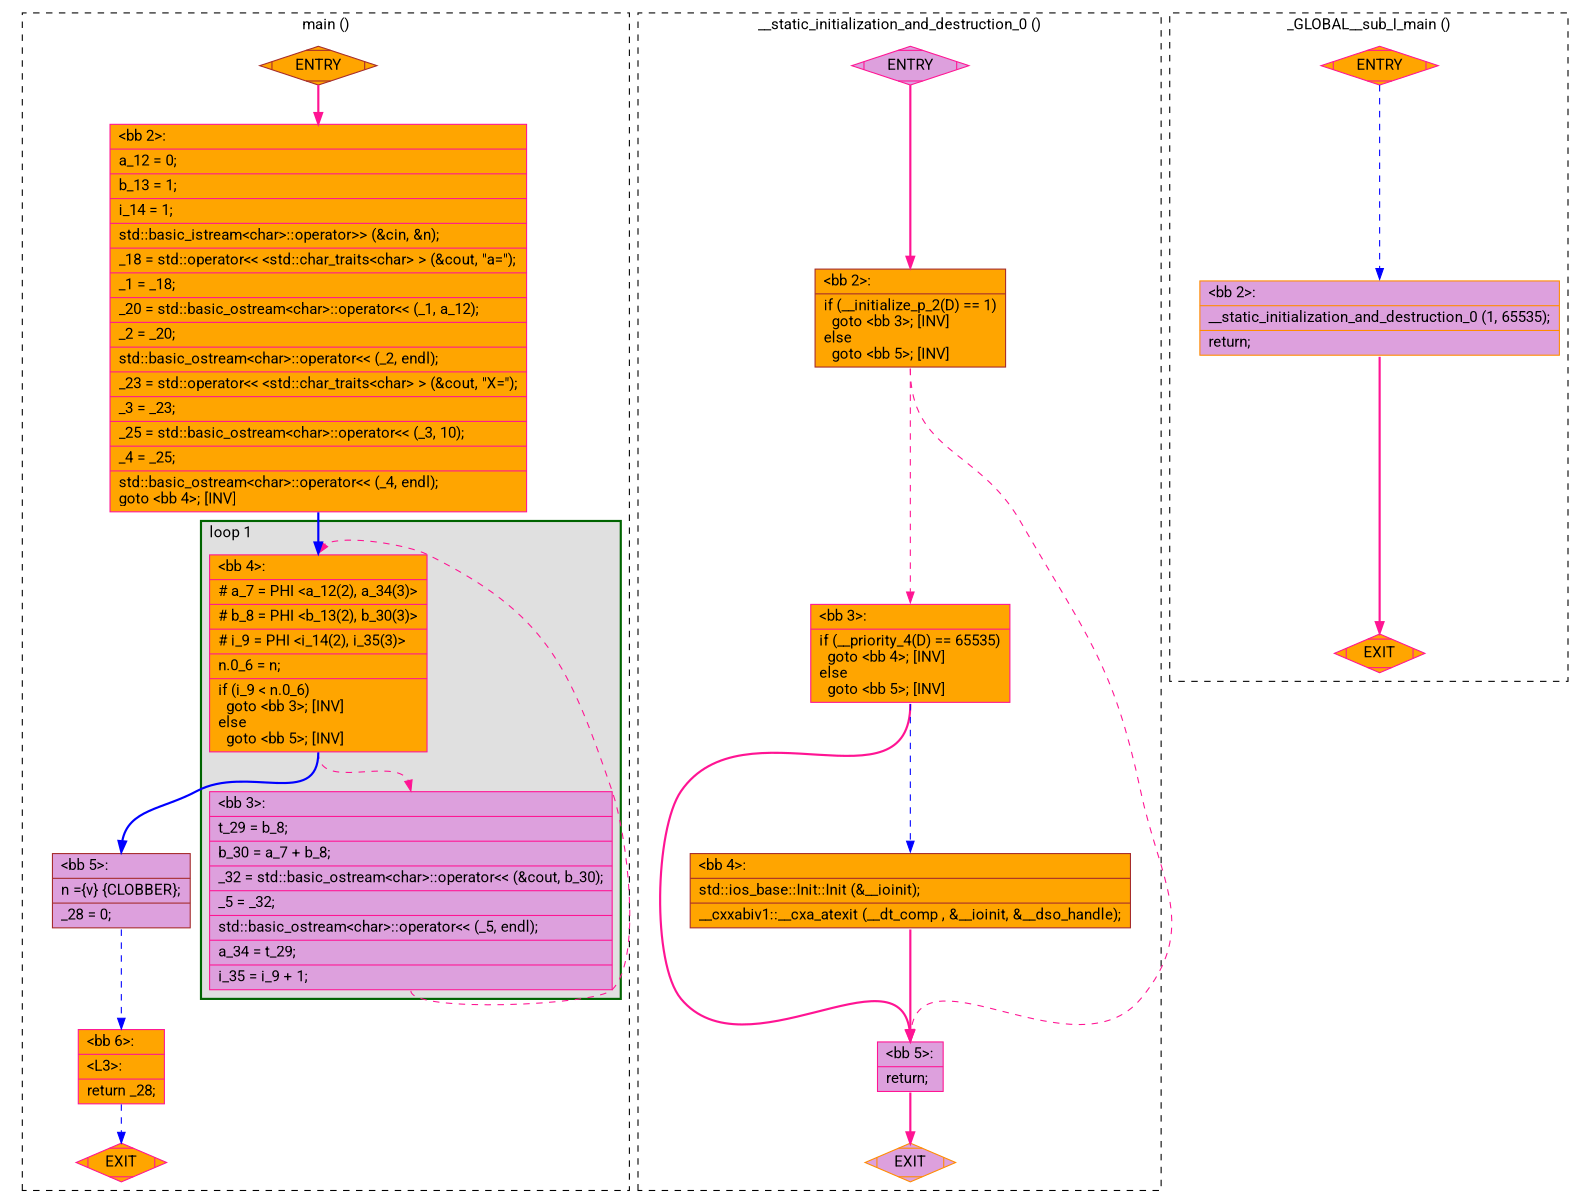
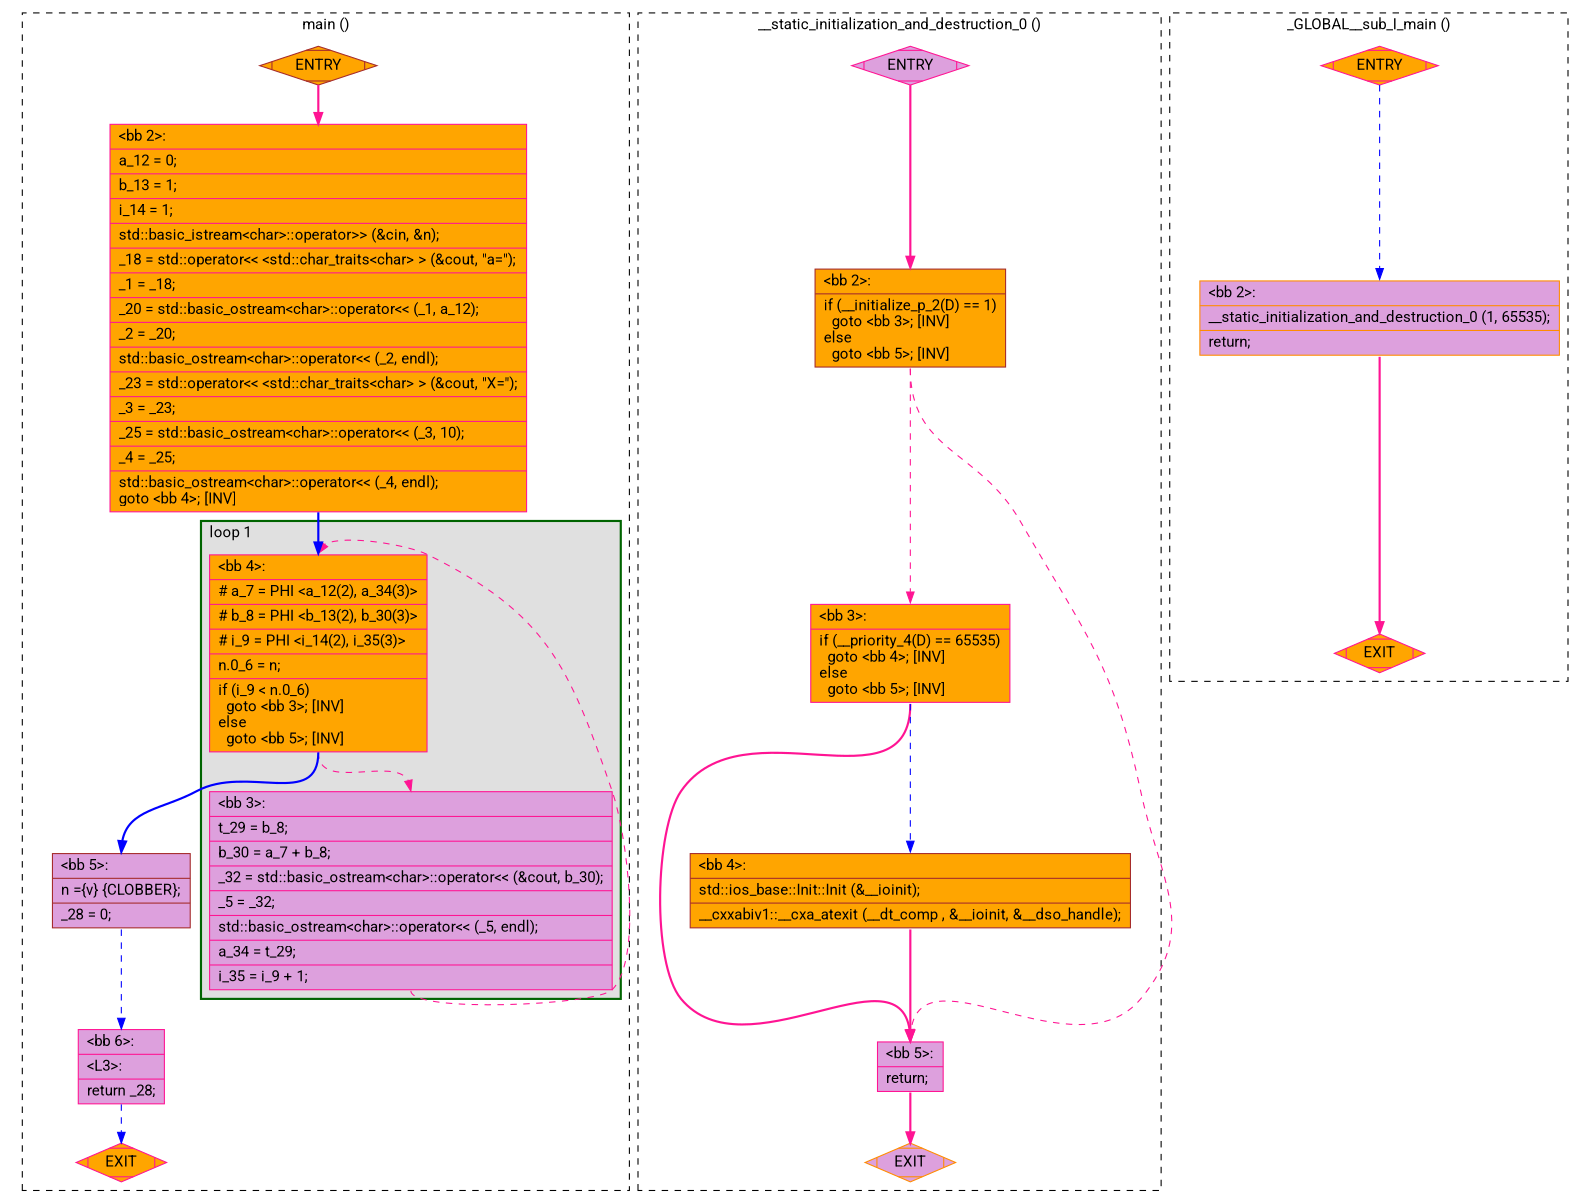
node "<bb 6>:": fillcolor orange -> plum
